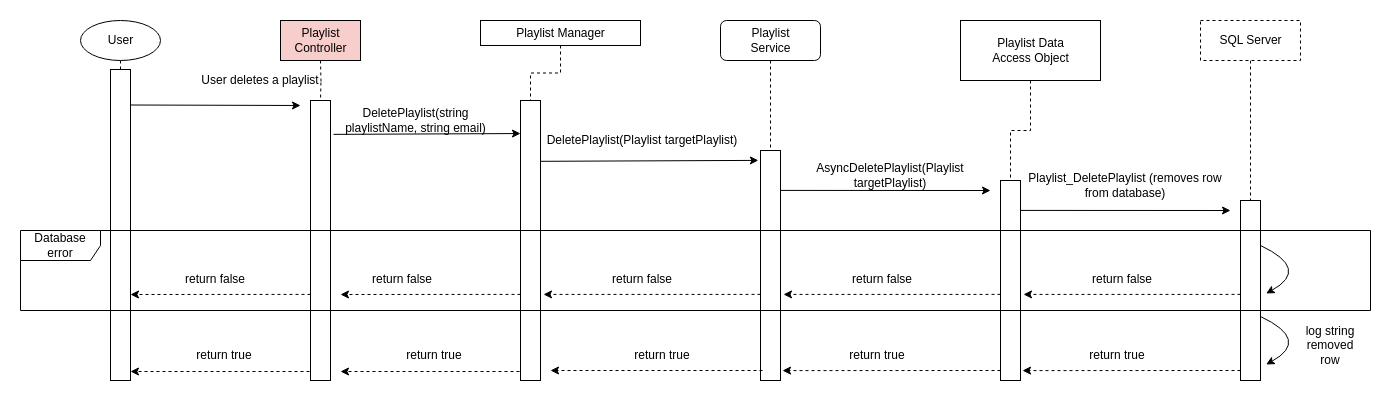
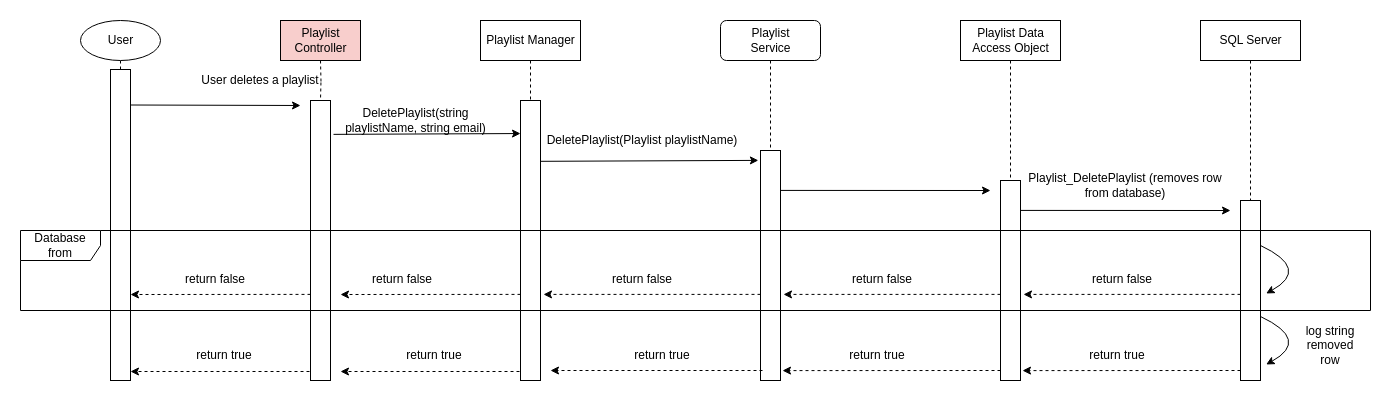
node "Playlist Manager": size 160x25 -> 100x40
node "SQL Server": style dashed -> solid
node "Playlist Data Access Object": size 140x60 -> 100x40
node "DeletePlaylist(Playlist targetPlaylist)": label "DeletePlaylist(Playlist targetPlaylist)" -> "DeletePlaylist(Playlist playlistName)"
node "AsyncDeletePlaylist(Playlist targetPlaylist)": removed
node "Database error": label "Database error" -> "Database from"
